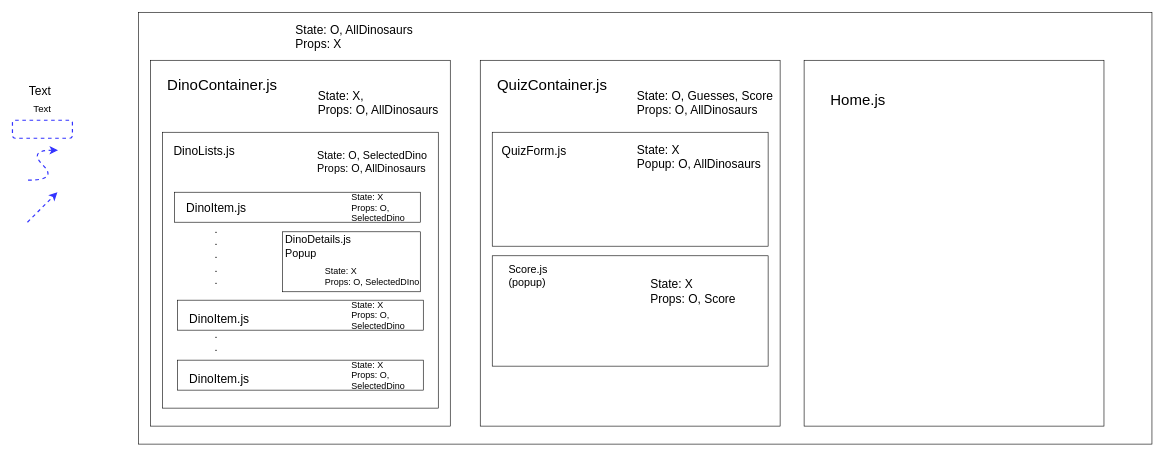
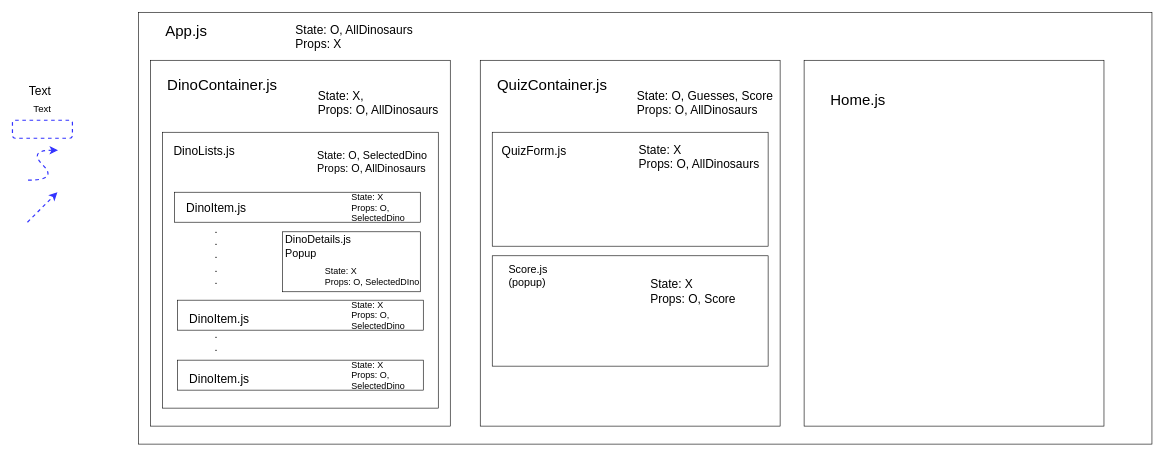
node "App.js": added
node "State: X Popup: O, AllDinosaurs": label "State: X Popup: O, AllDinosaurs" -> "State: X Props: O, AllDinosaurs"
